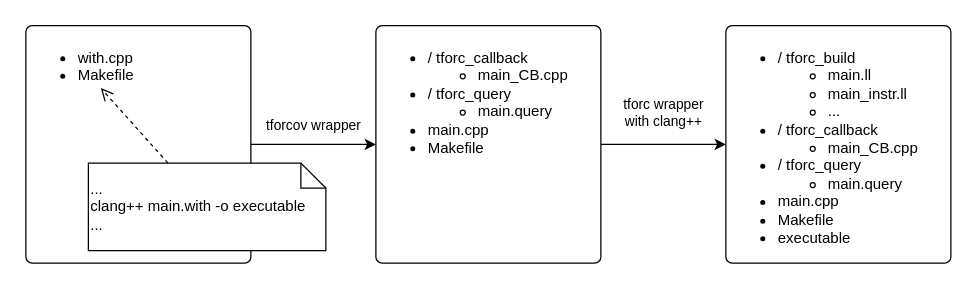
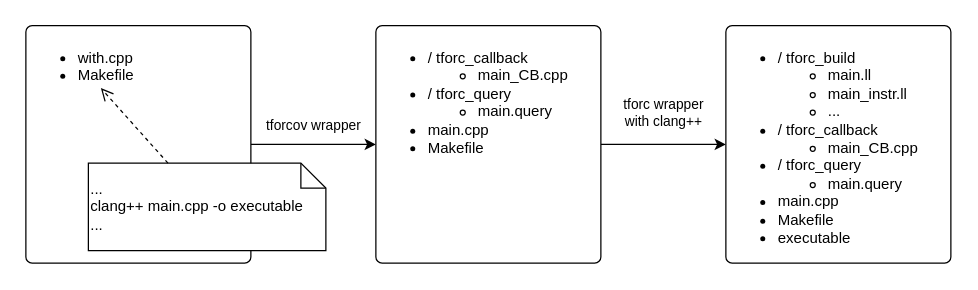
node "... clang++ main.with -o executable ...": label "... clang++ main.with -o executable ..." -> "... clang++ main.cpp -o executable ..."
